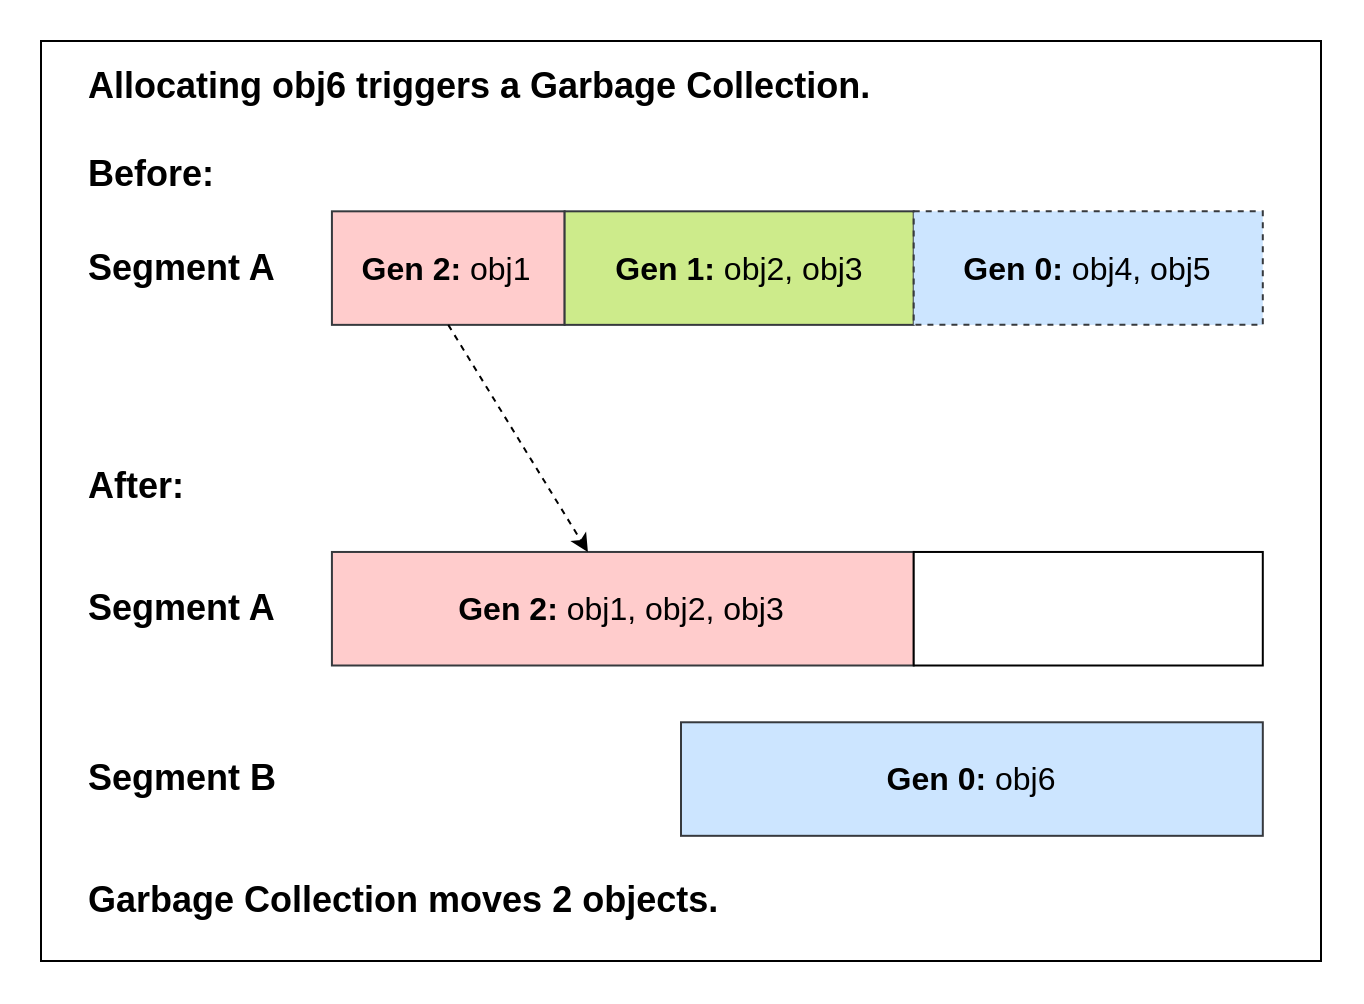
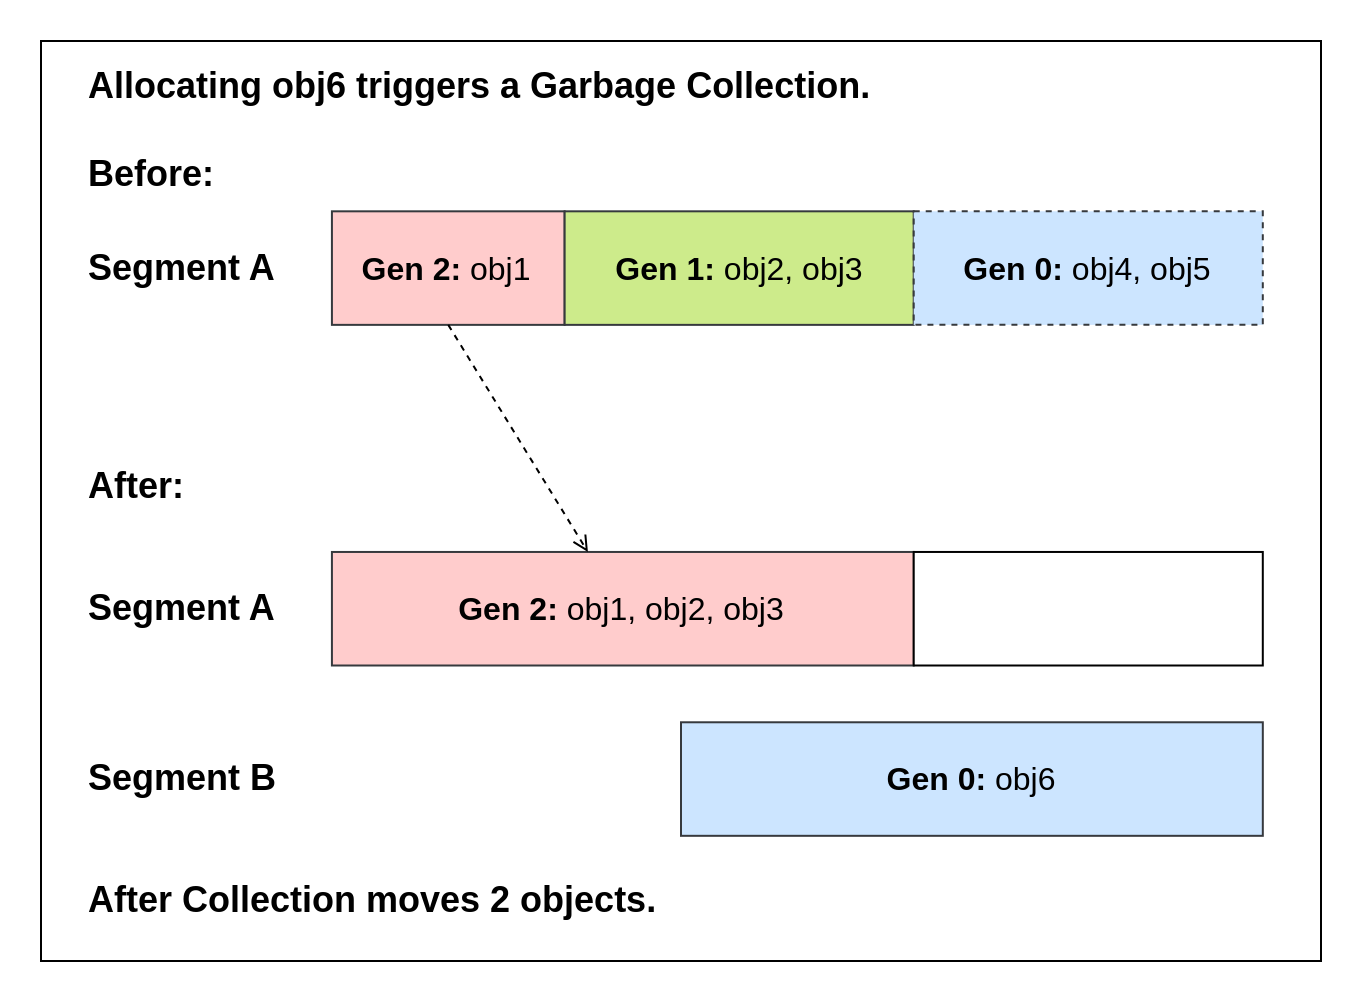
edge "Gen 2: obj1" -> "Gen 2: obj1, obj2, obj3": arrowhead classic -> open
node "Garbage Collection moves 2 objects.": label "Garbage Collection moves 2 objects." -> "After Collection moves 2 objects."
